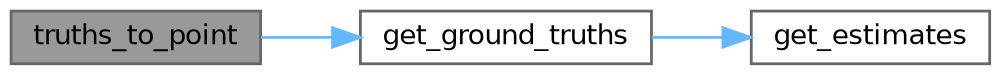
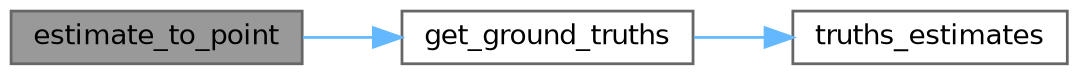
node "truths_to_point": label "truths_to_point" -> "estimate_to_point"
node "get_estimates": label "get_estimates" -> "truths_estimates"
